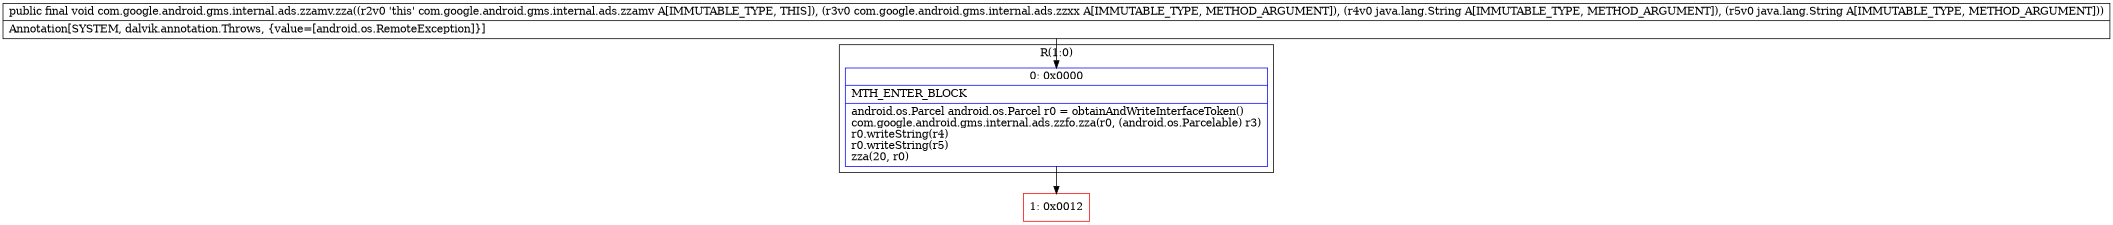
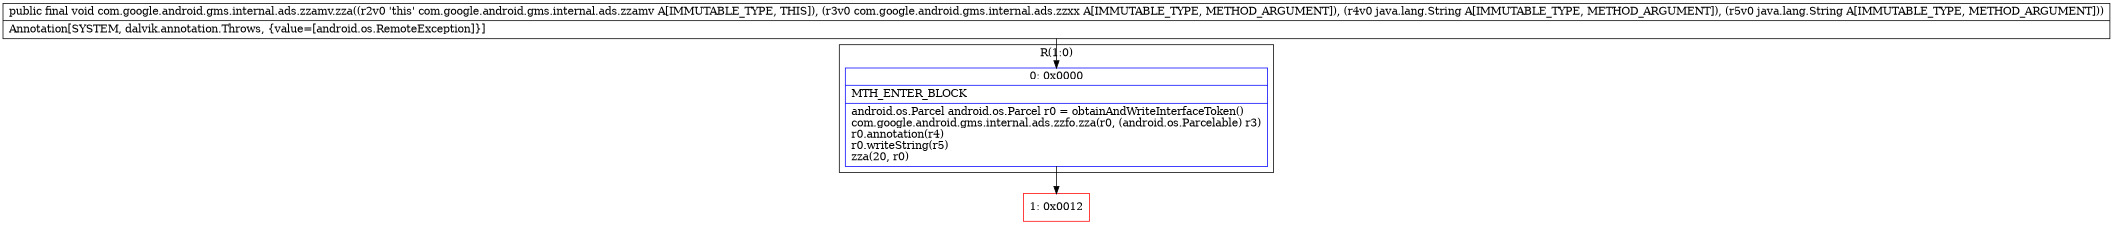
node "0: 0x0000": text "r0.writeString(r4)" -> "r0.annotation(r4)"
